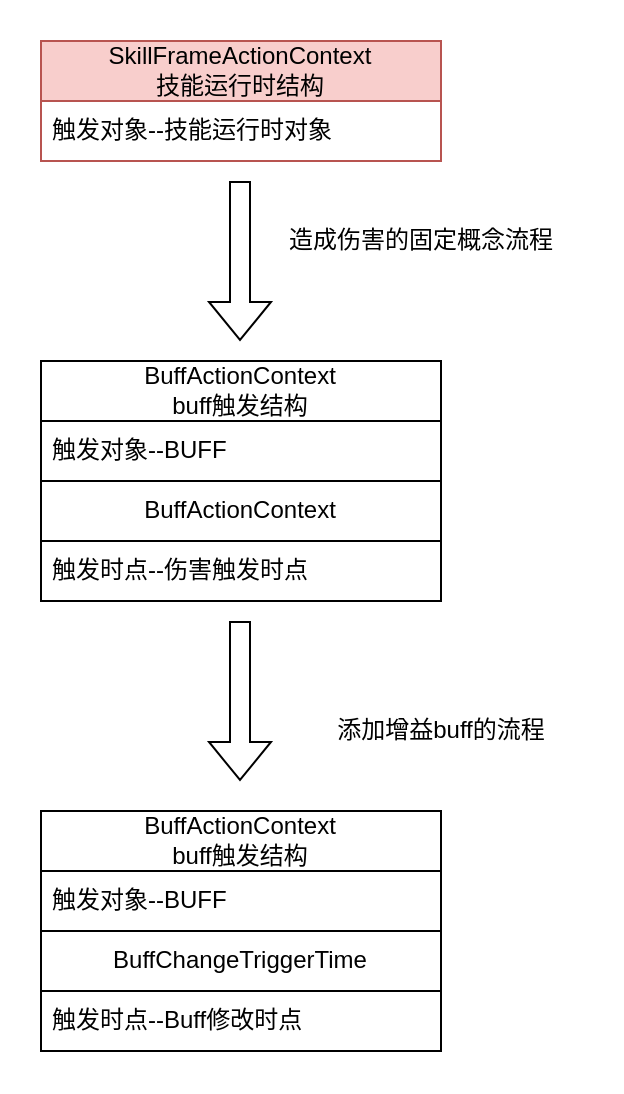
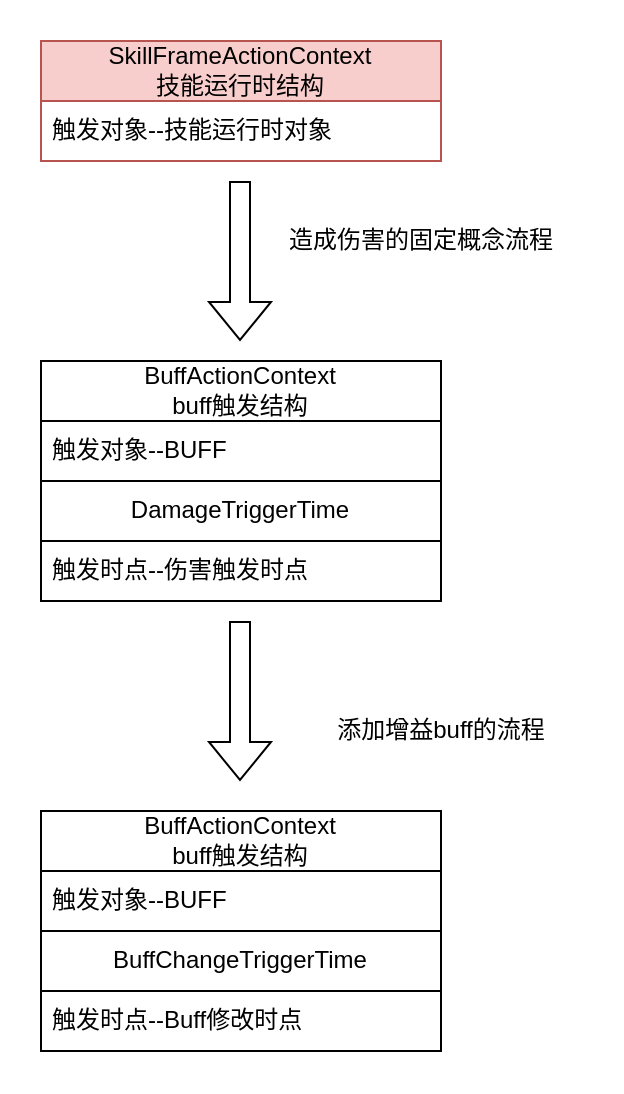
node "BuffActionContext": label "BuffActionContext" -> "DamageTriggerTime"
